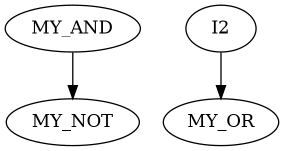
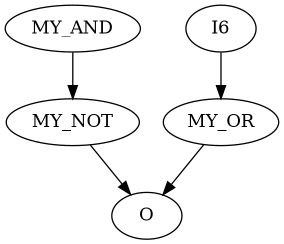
node "I2": label "I2" -> "I6"
node "O": added
